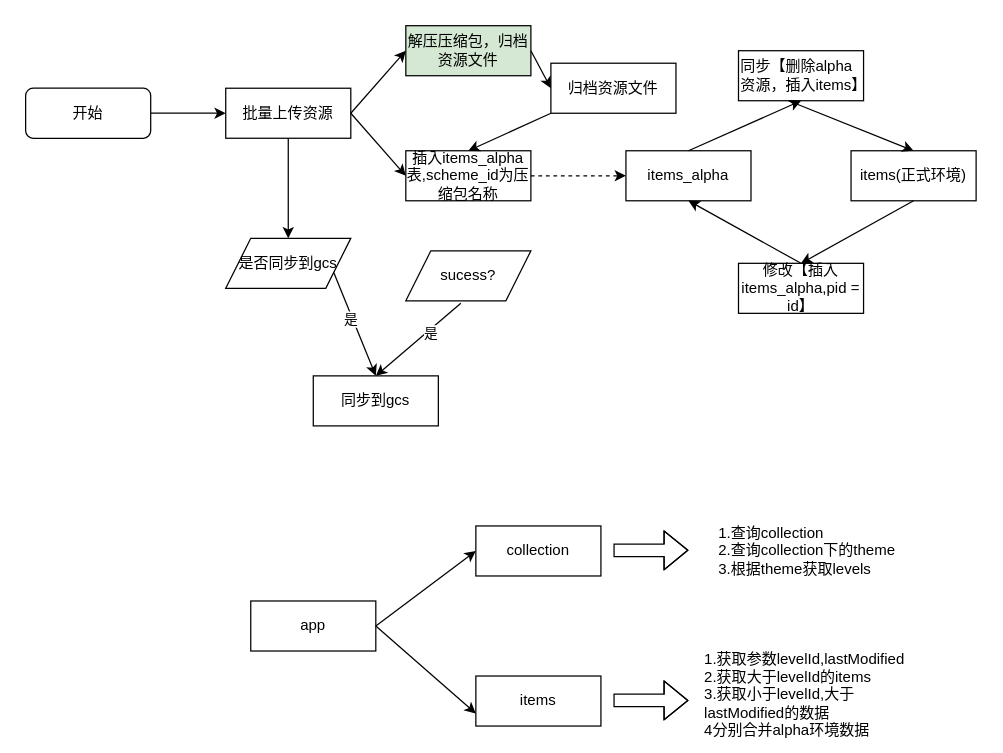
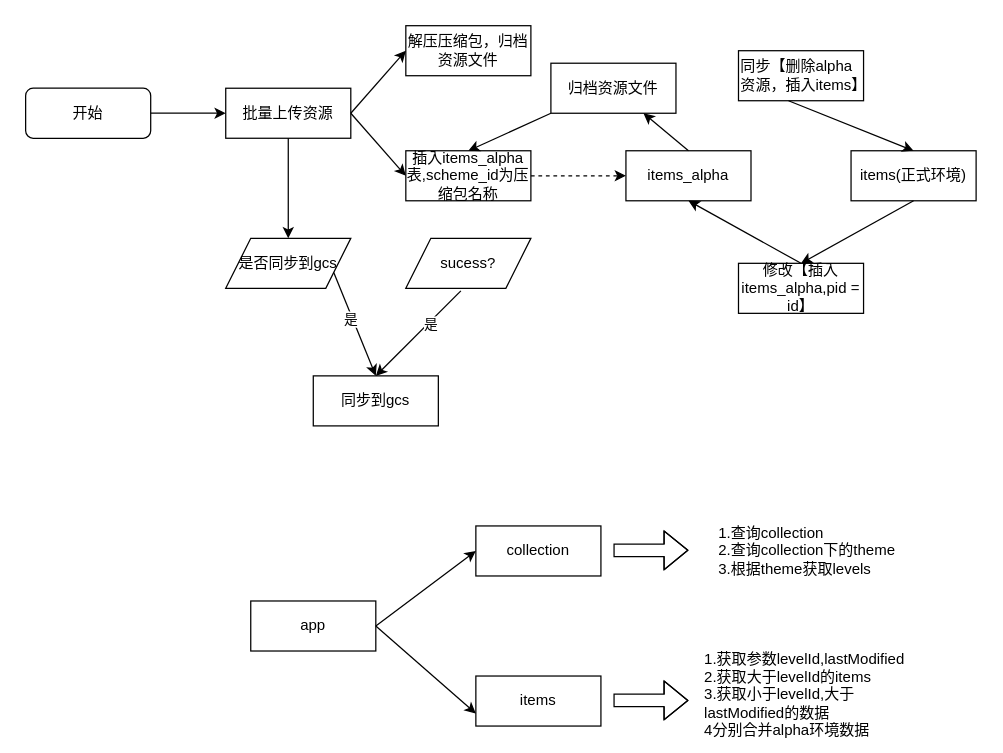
node "解压压缩包，归档资源文件": fillcolor #d5e8d4 -> #ffffff
edge "解压压缩包，归档资源文件" -> "归档资源文件": removed
edge "items_alpha" -> "同步【删除alpha资源，插入items】": now "items_alpha" -> "归档资源文件"
node "sucess?": moved (468, 276) -> (468, 263)
